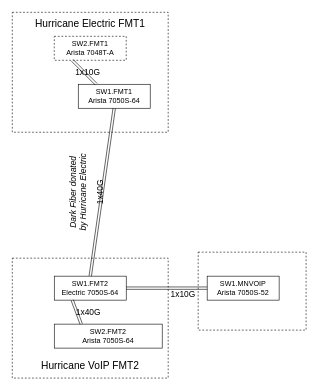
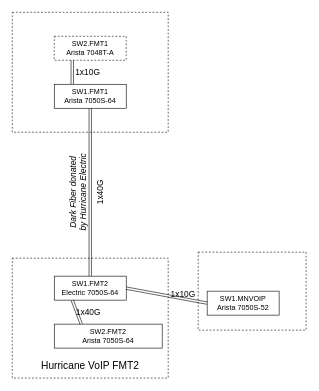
node "Hurricane Electric FMT1": removed
node "SW1.FMT1 Arista 7050S-64": moved (114, 96) -> (90, 96)
node "SW1.MNVOIP Arista 7050S-52": moved (243, 288) -> (243, 303)
